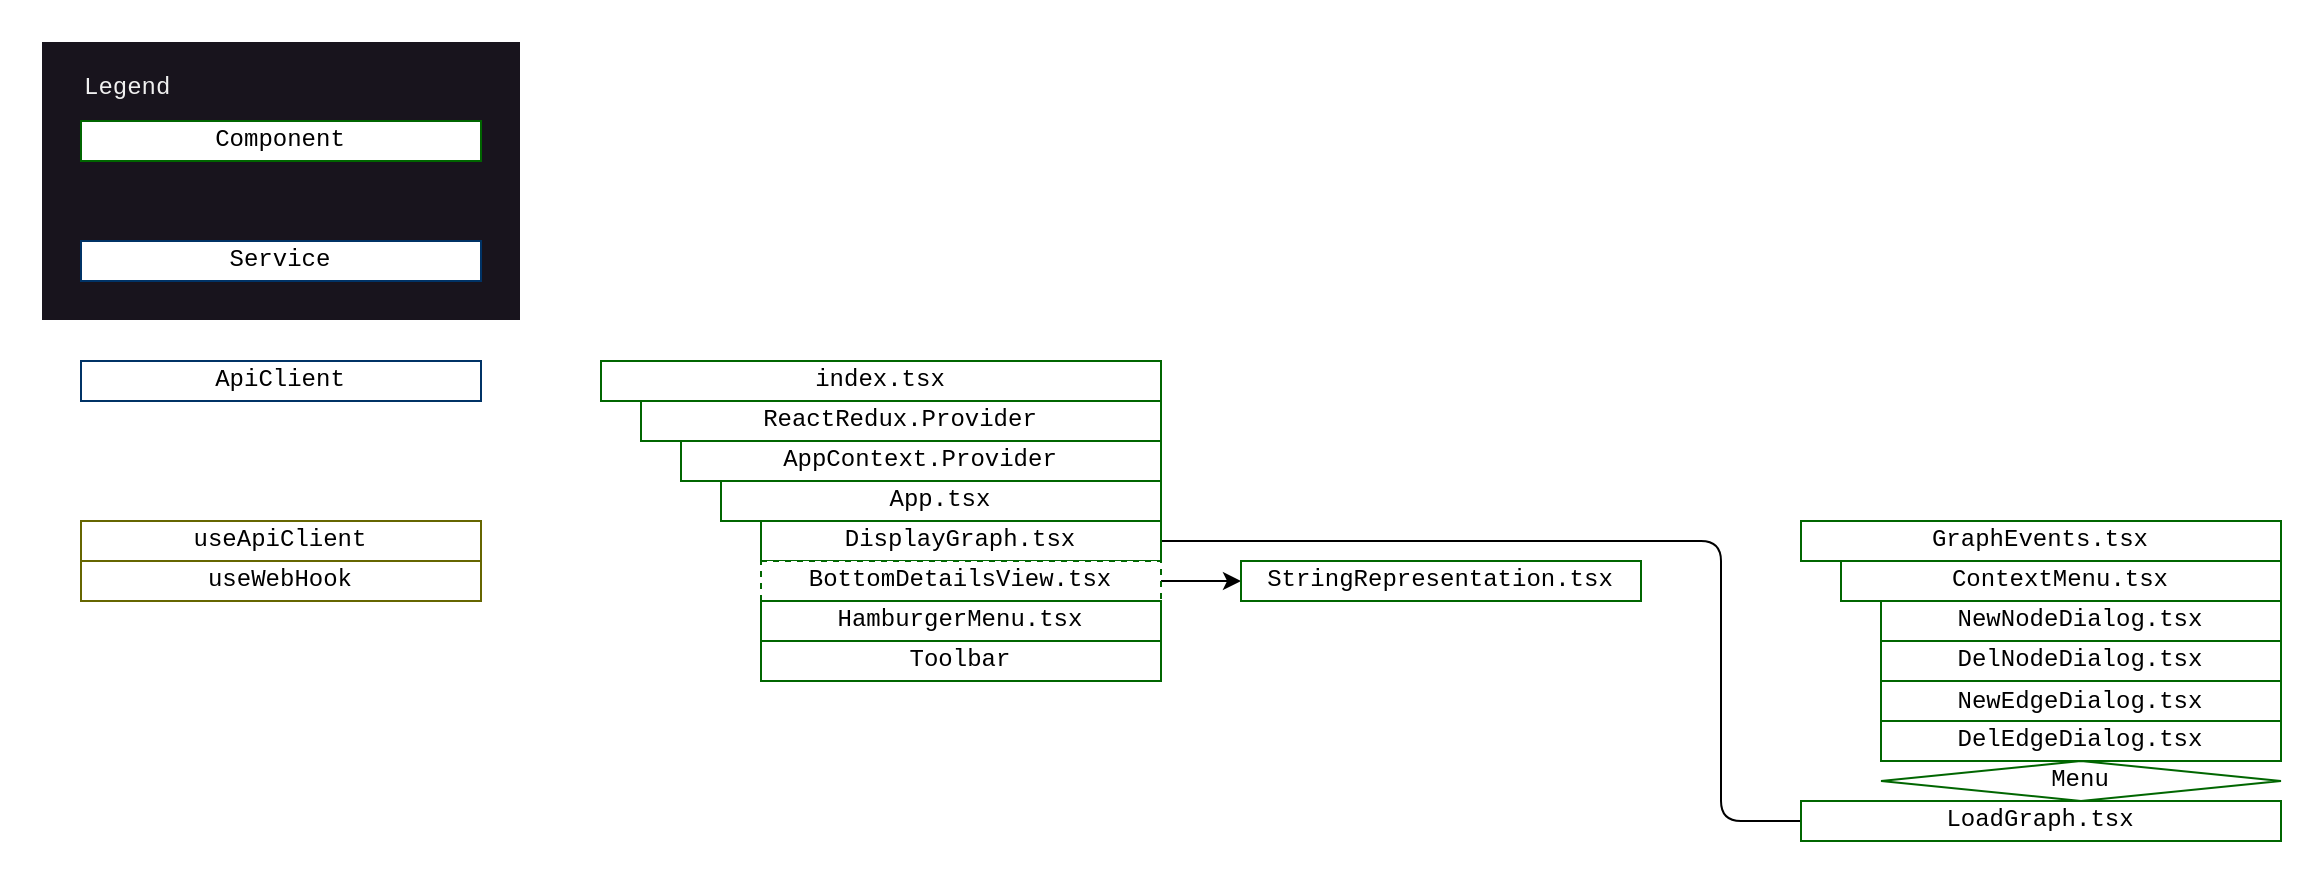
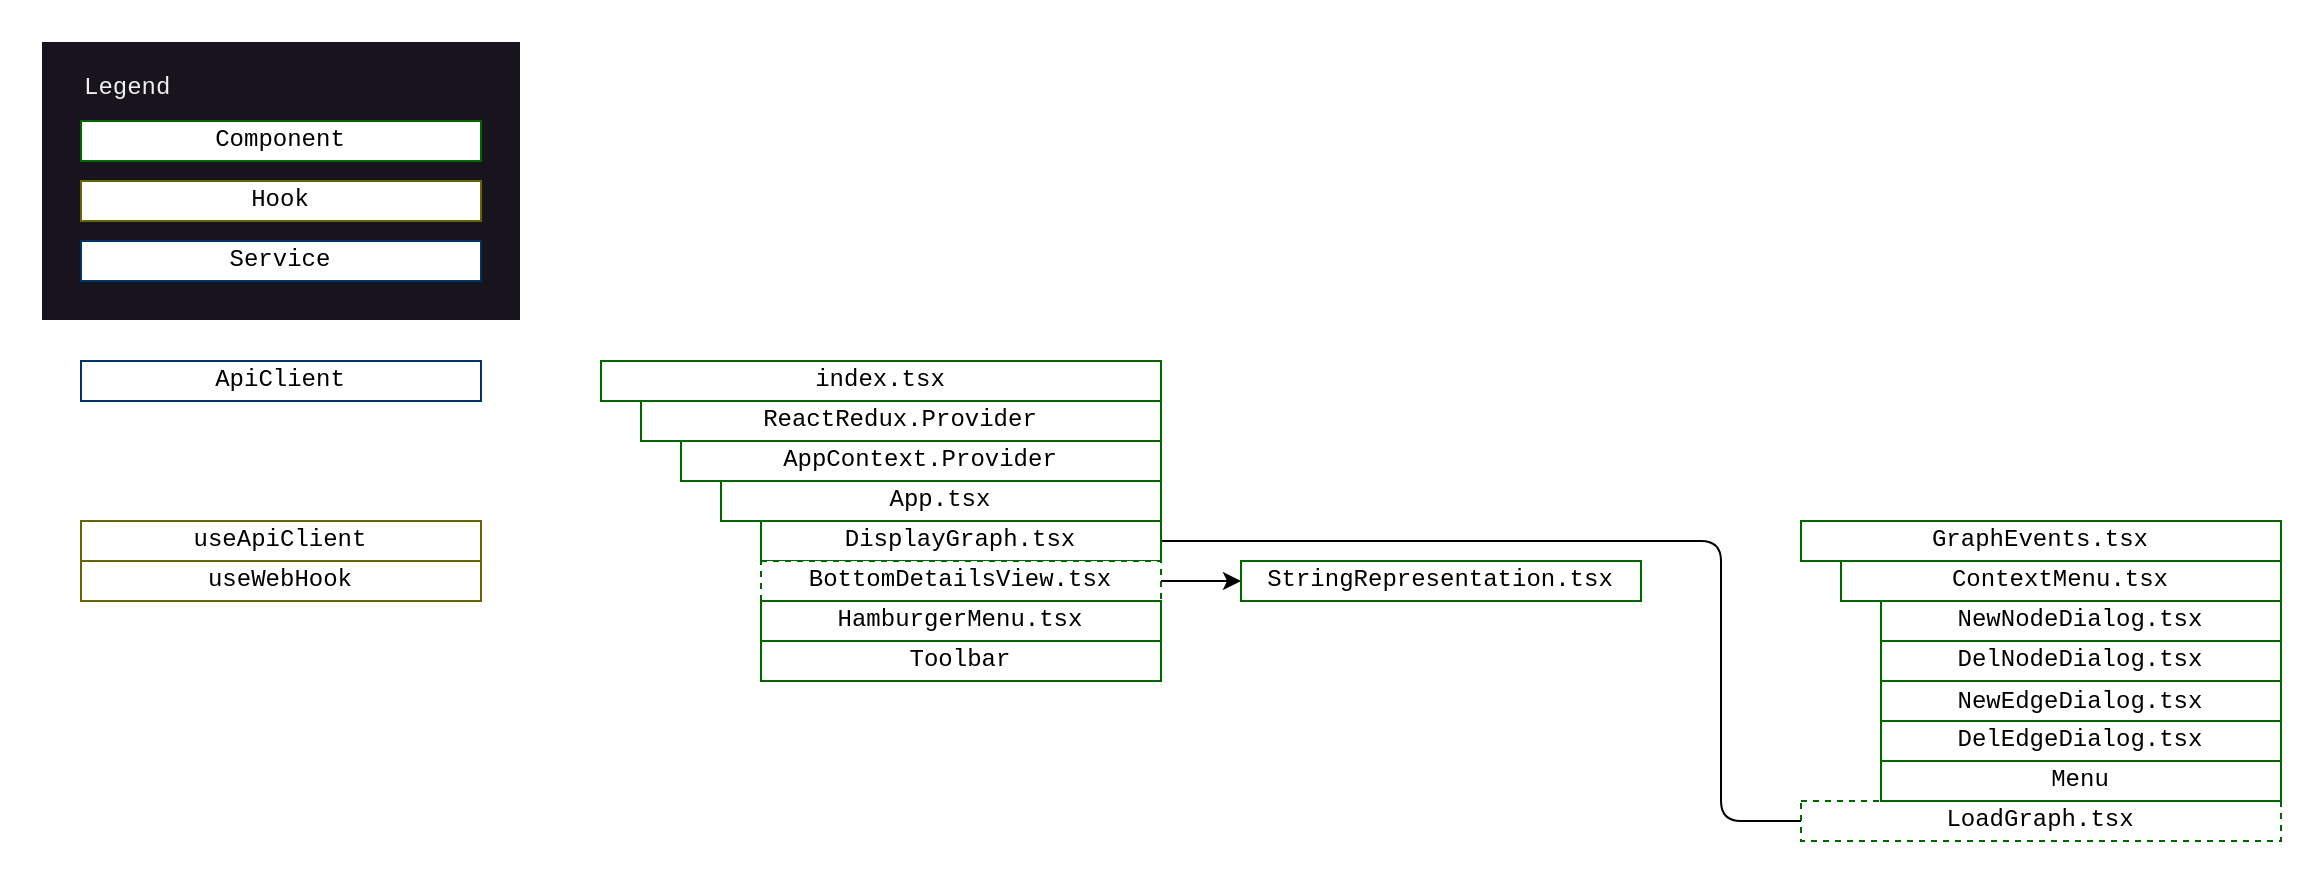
node "Hook": added
node "Menu": shape diamond -> rectangle
node "LoadGraph.tsx": style solid -> dashed
